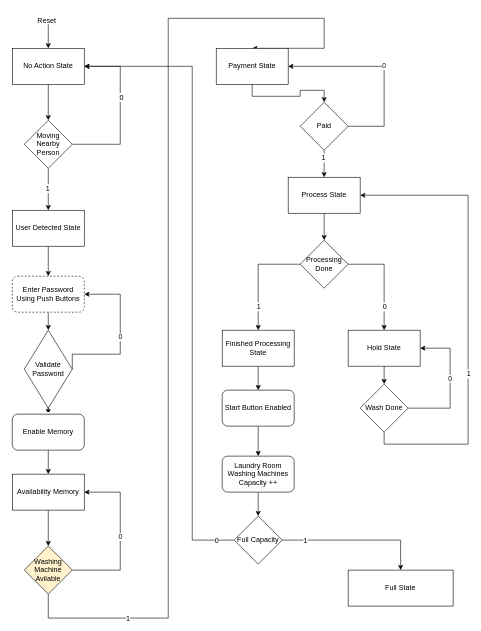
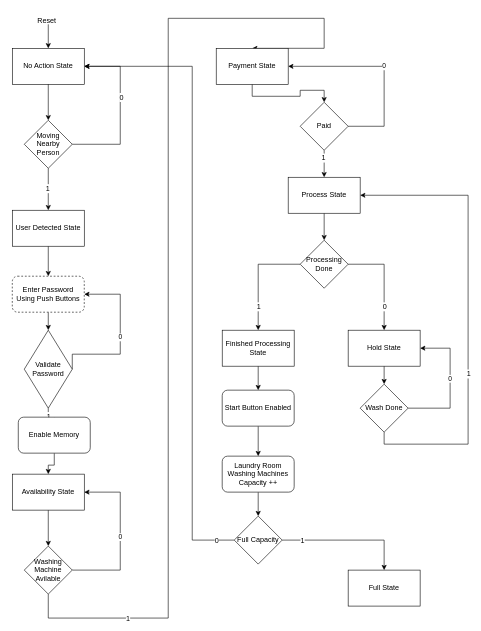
node "Enable Memory": moved (48, 432) -> (54, 435)
node "Availability Memory": label "Availability Memory" -> "Availability State"
node "Washing Machine Avilable": fillcolor #fff2cc -> #ffffff
node "Full State": size 105x36 -> 72x36
